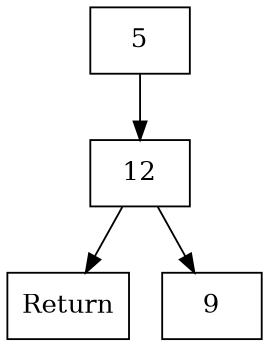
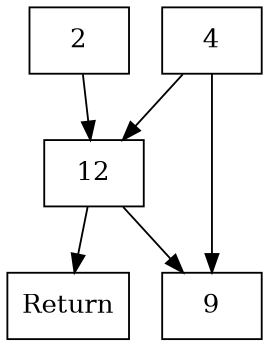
node "5": label "5" -> "2"
node "4": added
